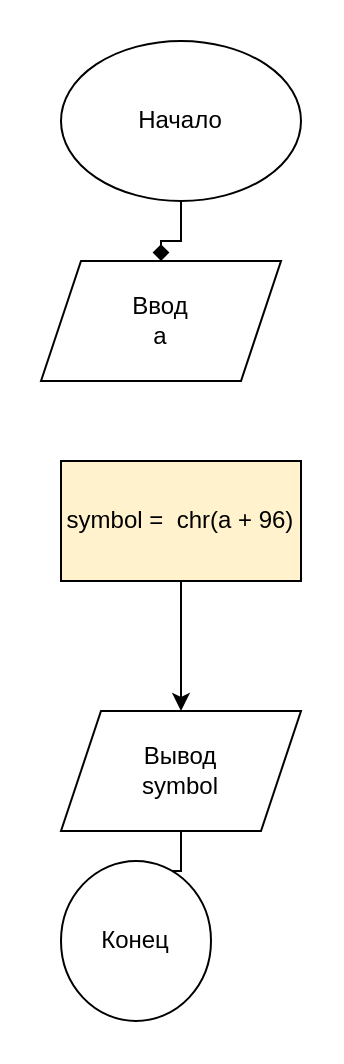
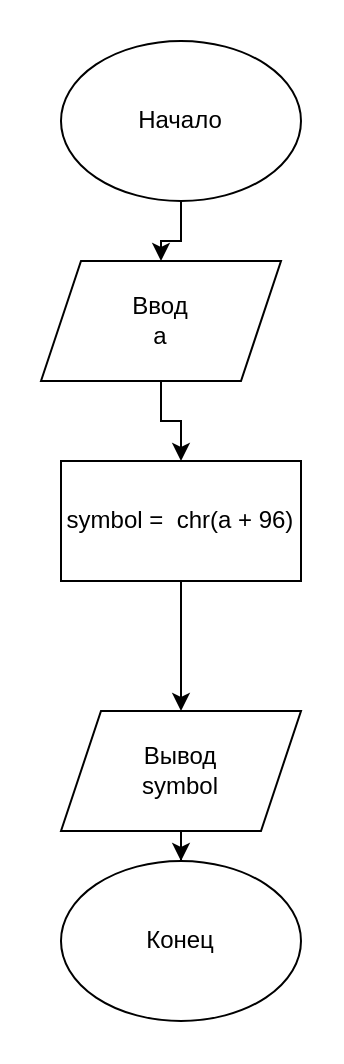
edge "Начало" -> "Ввод a": arrowhead diamond -> classic
edge "Ввод a" -> "symbol = chr(a + 96)": added
node "symbol = chr(a + 96)": fillcolor #fff2cc -> #ffffff
node "Конец": size 150x160 -> 240x160
